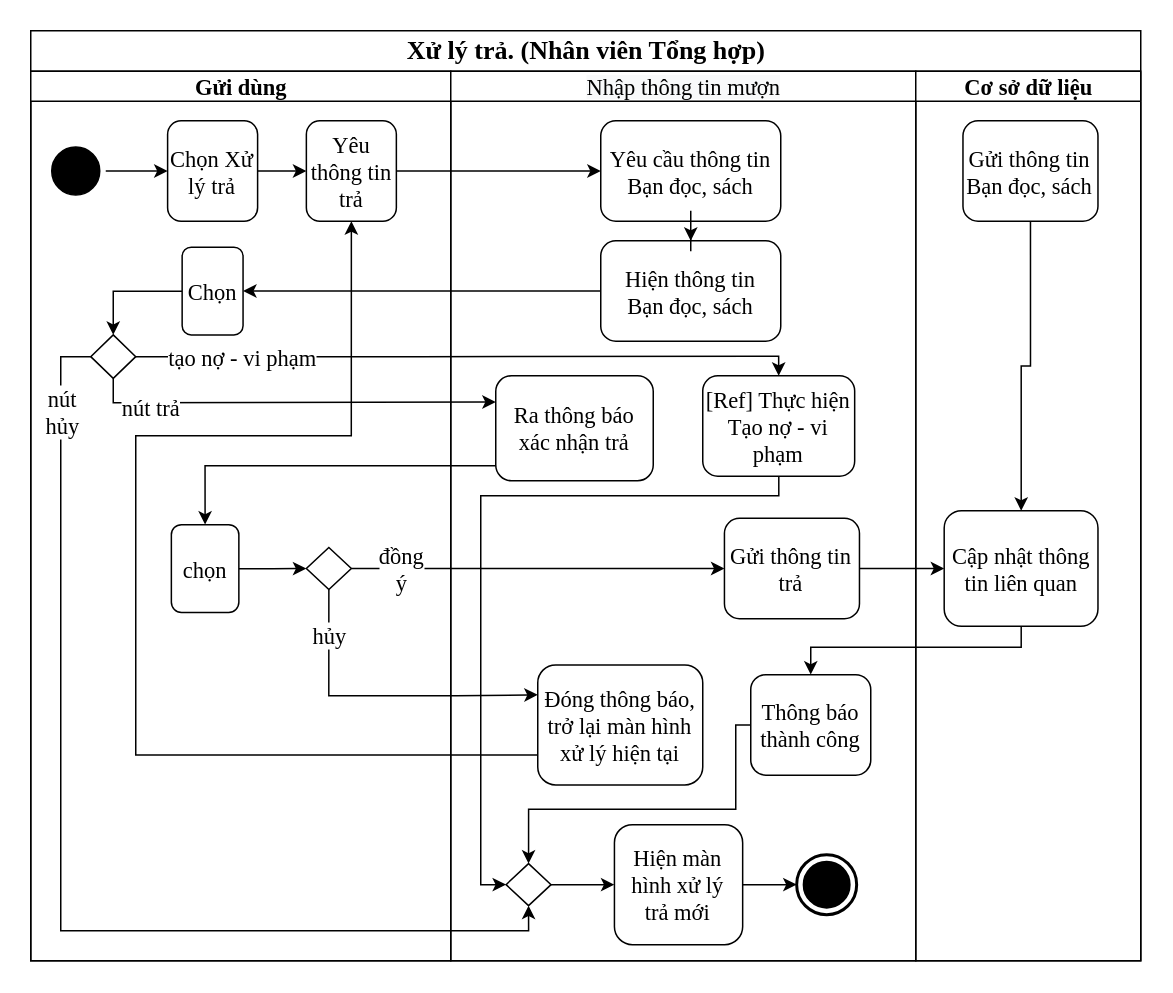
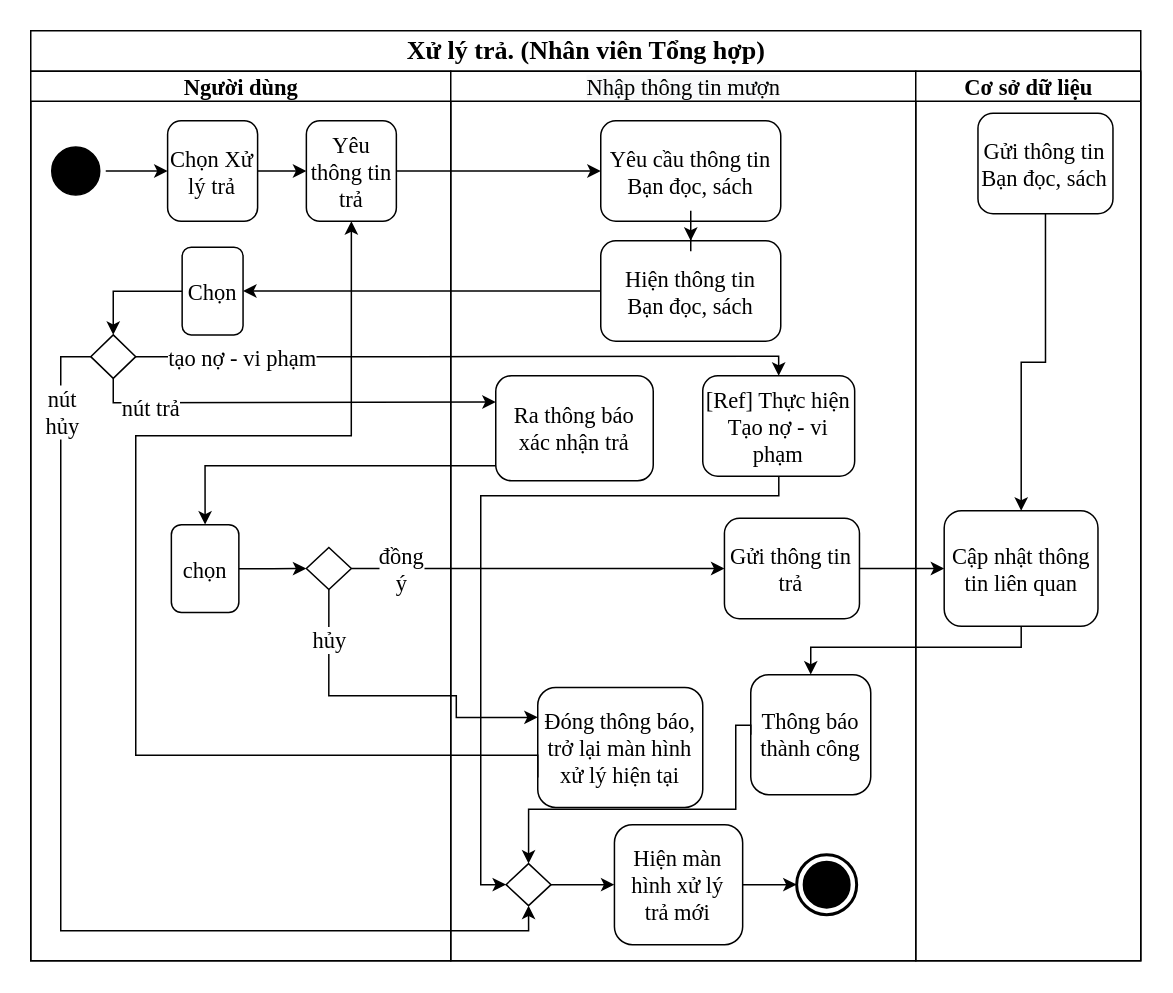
node "Gửi dùng": label "Gửi dùng" -> "Người dùng"
node "Gửi thông tin Bạn đọc, sách": moved (1030, 171) -> (1045, 164)
node "Đóng thông báo, trở lại màn hình xử lý hiện tại": moved (620, 725) -> (620, 747)
node "Thông báo thành công": size 120x101 -> 120x120
